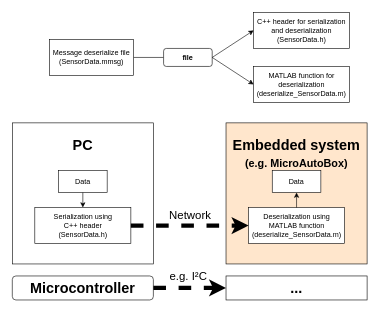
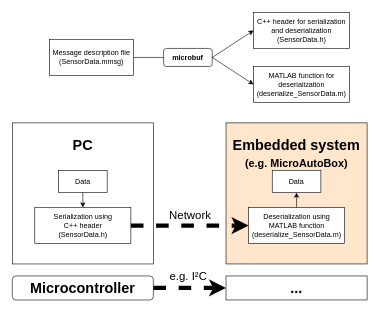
node "Message deserialize file (SensorData.mmsg)": label "Message deserialize file (SensorData.mmsg)" -> "Message description file (SensorData.mmsg)"
node "file": label "file" -> "microbuf"
